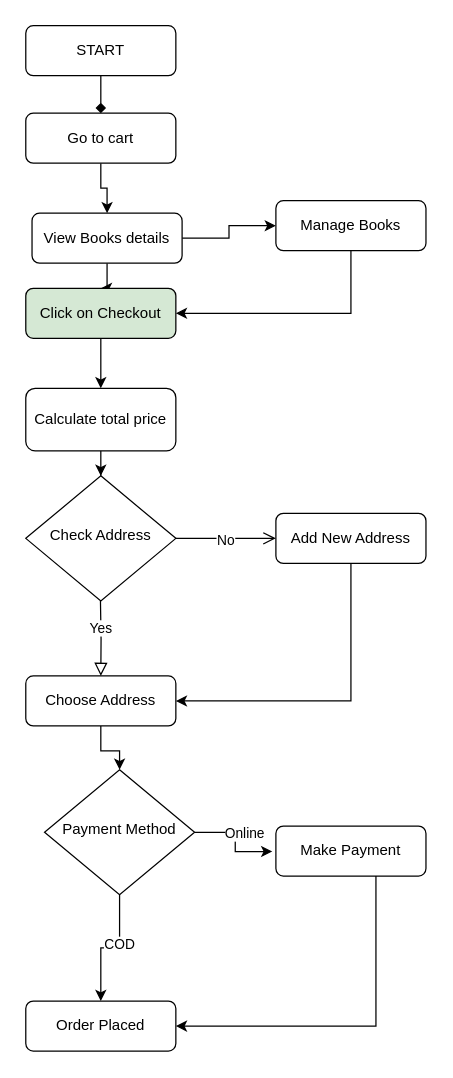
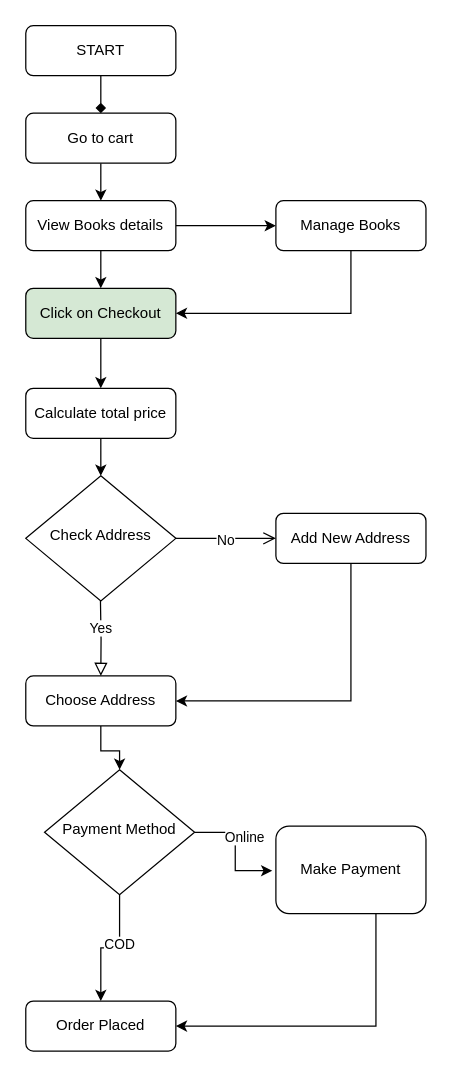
node "View Books details": moved (107, 238) -> (101, 226)
node "Calculate total price": size 150x63 -> 150x50
node "Make Payment": size 150x50 -> 150x88
